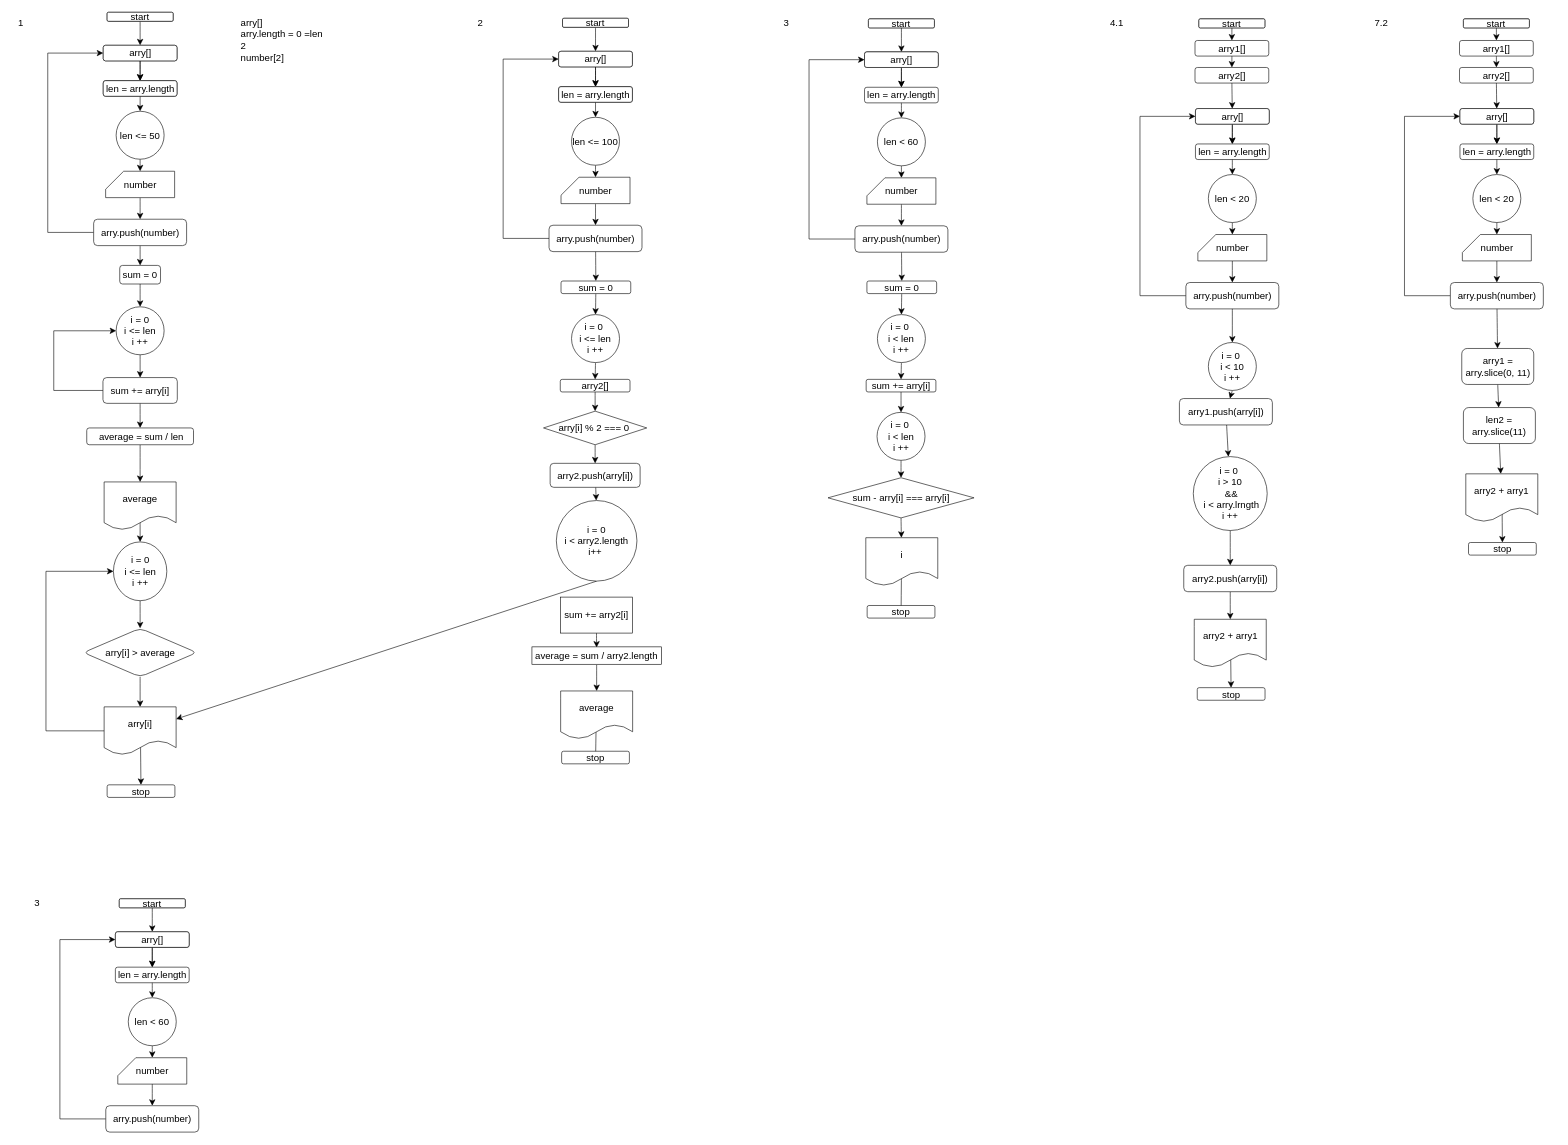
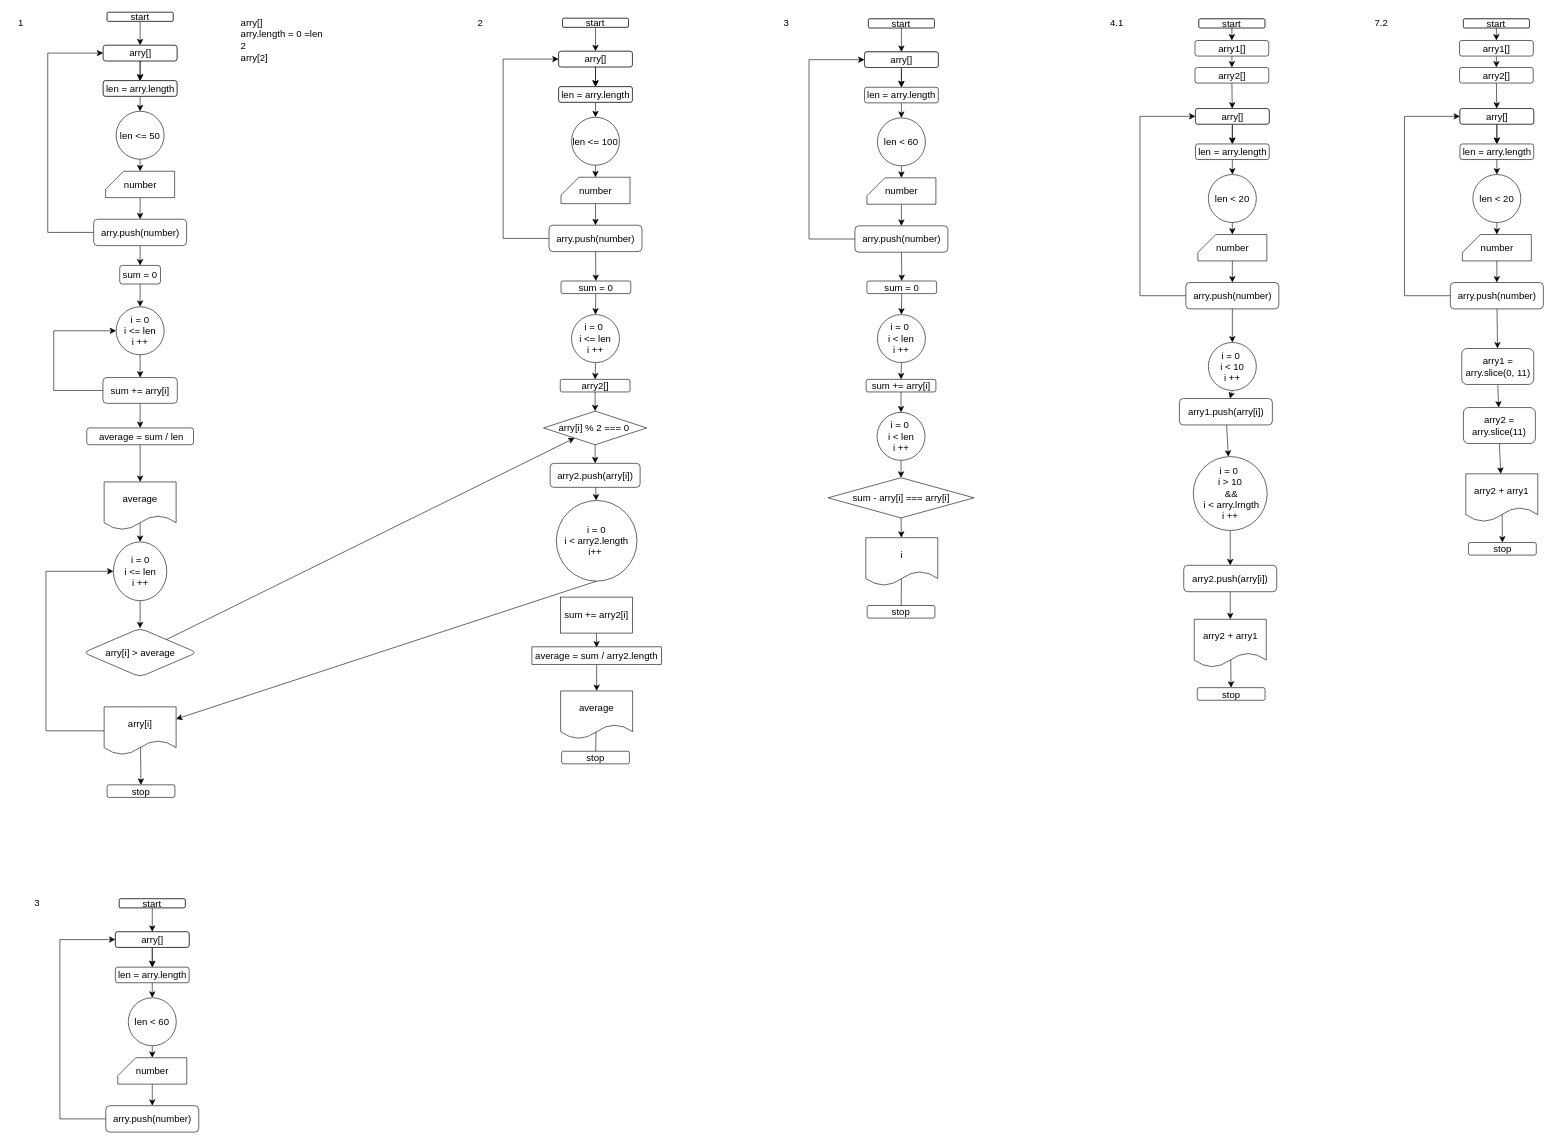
node "arry[] arry.length = 0 =len 2 number[2]": label "arry[] arry.length = 0 =len 2 number[2]" -> "arry[] arry.length = 0 =len 2 arry[2]"
node "len2 = arry.slice(11)": label "len2 = arry.slice(11)" -> "arry2 = arry.slice(11)"
edge "arry[i] > average" -> "arry[i]": now "arry[i] > average" -> "arry[i] % 2 === 0"
